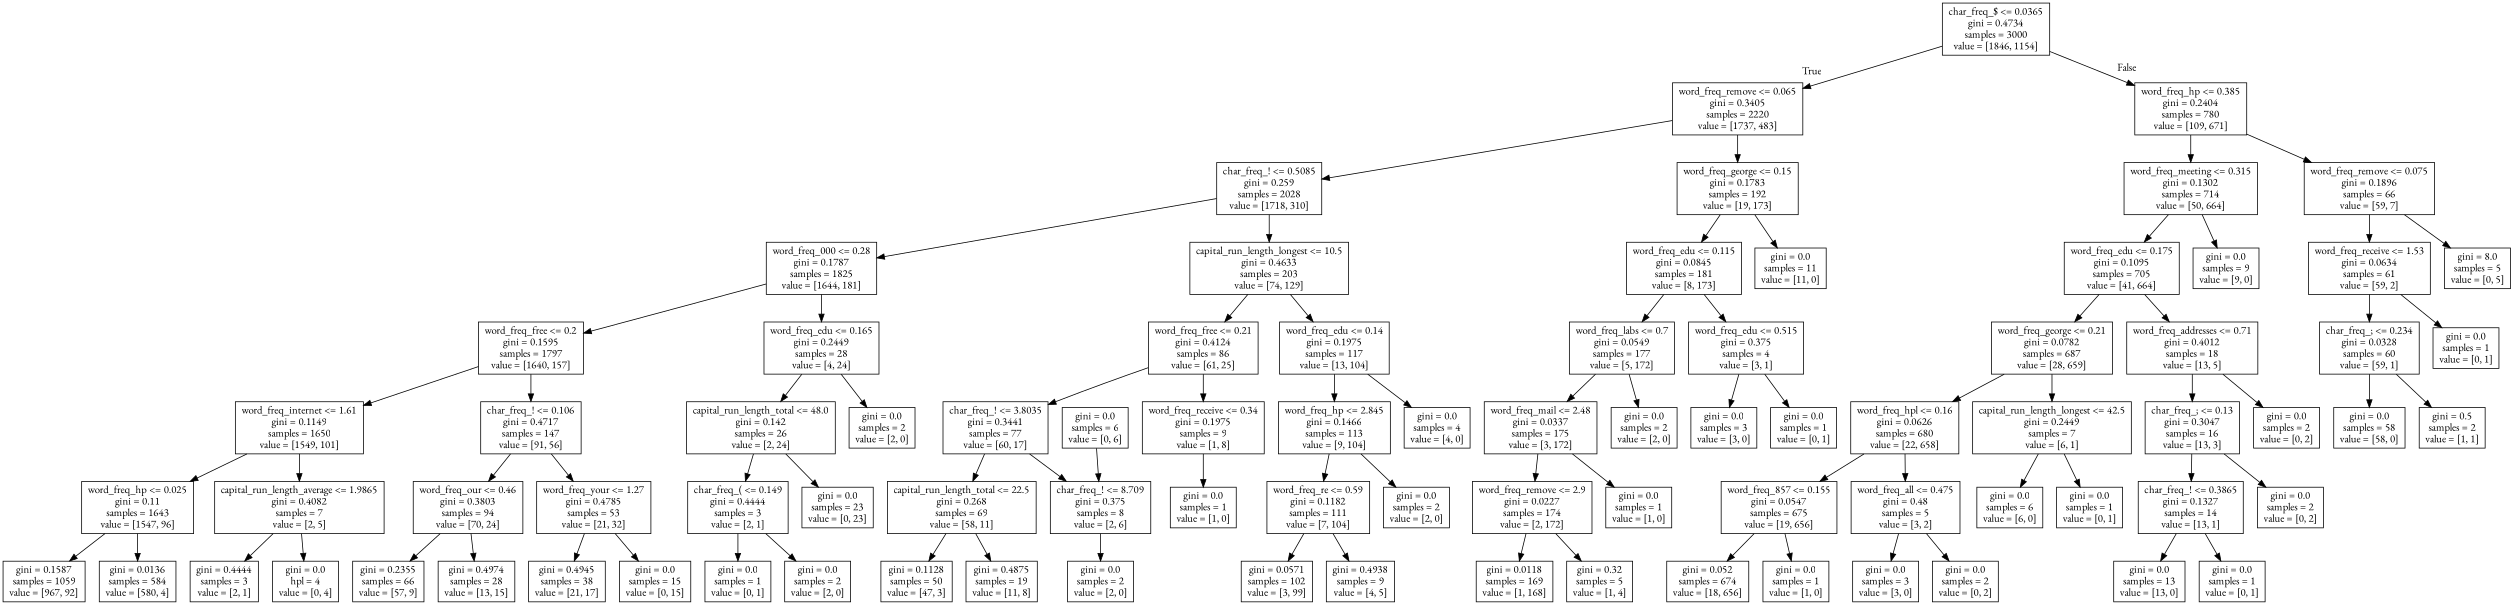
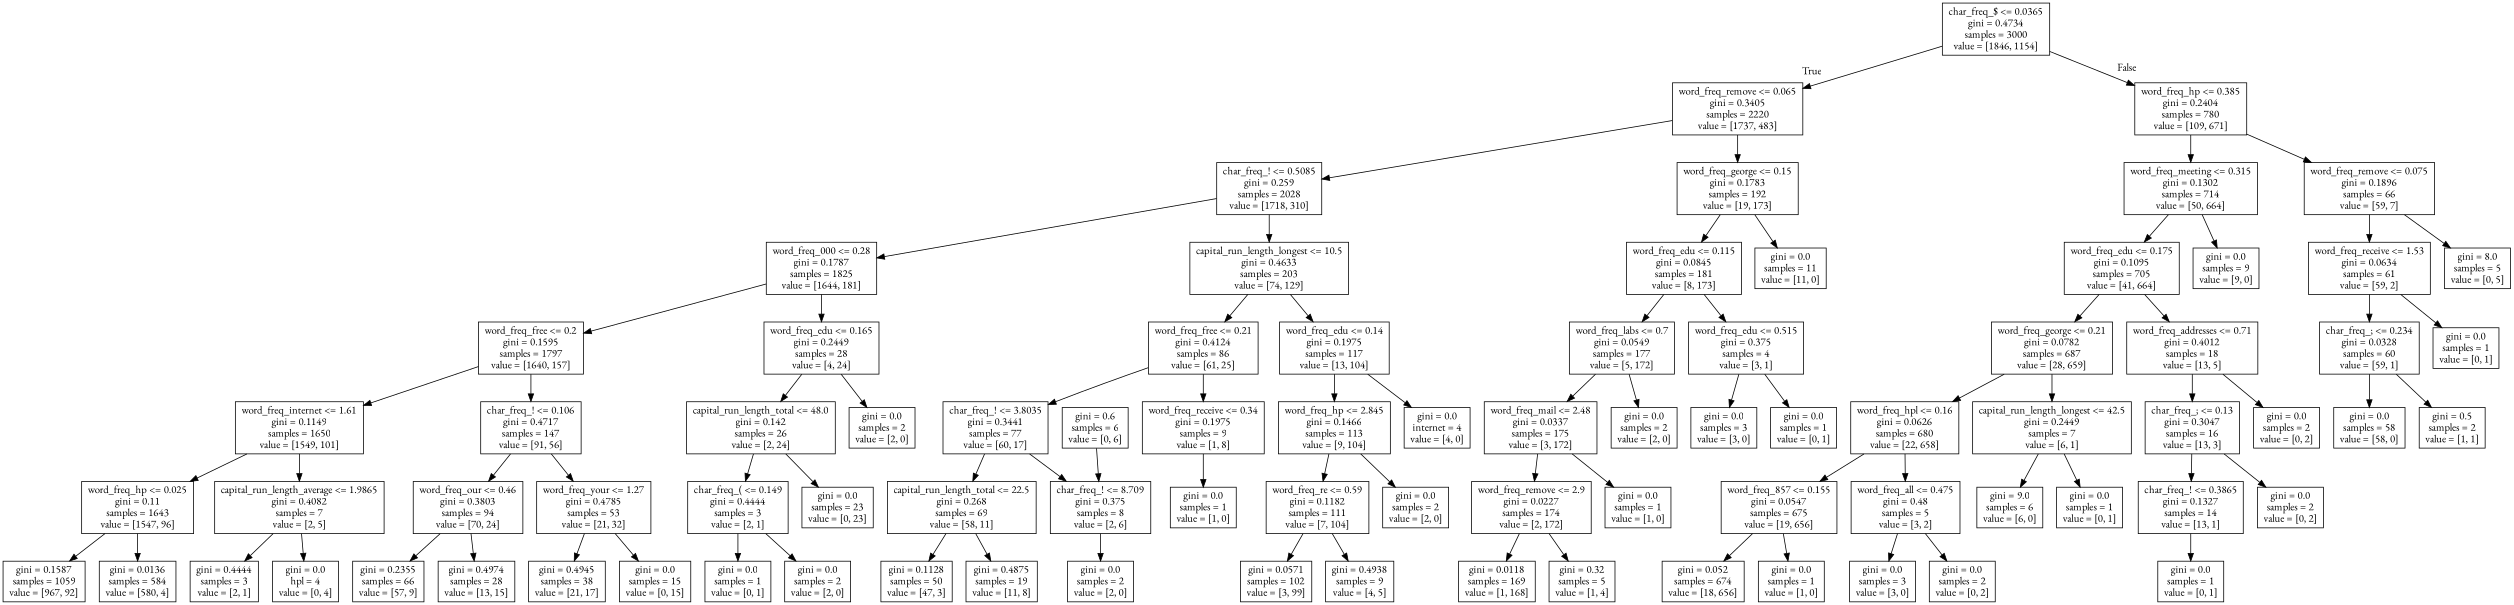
node "gini = 0.0 samples = 6 value = [0, 6]": label "gini = 0.0 samples = 6 value = [0, 6]" -> "gini = 0.6 samples = 6 value = [0, 6]"
node "gini = 0.0 samples = 4 value = [4, 0]": label "gini = 0.0 samples = 4 value = [4, 0]" -> "gini = 0.0 internet = 4 value = [4, 0]"
node "gini = 0.0 samples = 6 value = [6, 0]": label "gini = 0.0 samples = 6 value = [6, 0]" -> "gini = 9.0 samples = 6 value = [6, 0]"
node "gini = 0.0 samples = 13 value = [13, 0]": removed
